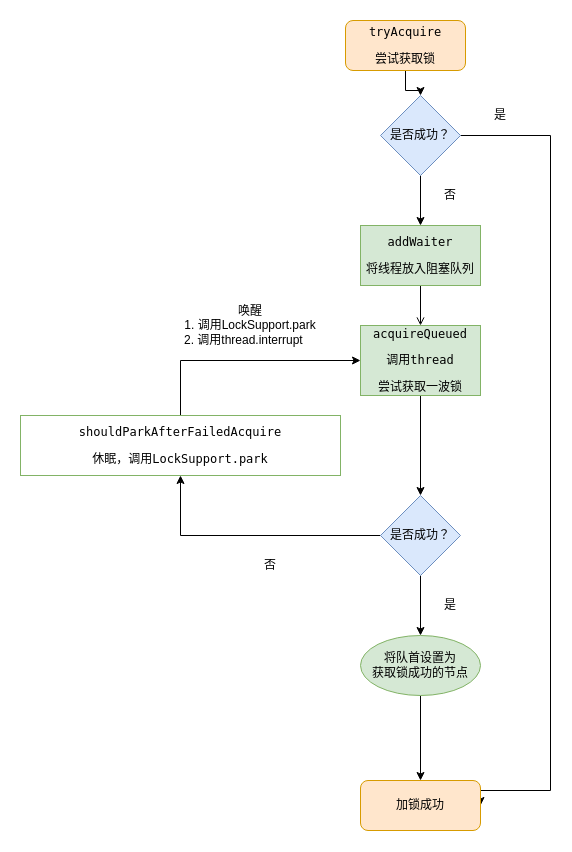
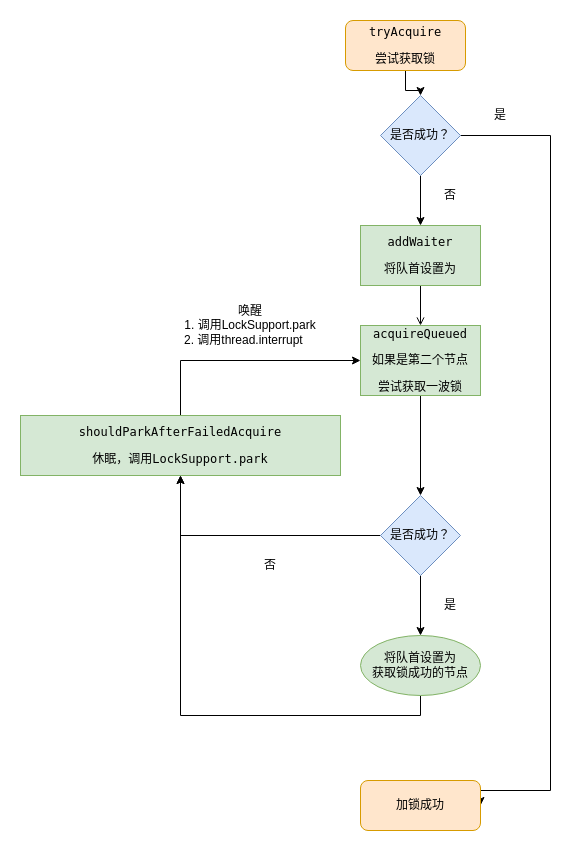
node "addWaiter将线程放入阻塞队列": label "addWaiter将线程放入阻塞队列" -> "addWaiter将队首设置为"
node "acquireQueued调用thread尝试获取一波锁": label "acquireQueued调用thread尝试获取一波锁" -> "acquireQueued如果是第二个节点尝试获取一波锁"
node "shouldParkAfterFailedAcquire休眠，调用LockSupport.park": fillcolor #ffffff -> #d5e8d4
edge "将队首设置为 获取锁成功的节点" -> "加锁成功": now "将队首设置为 获取锁成功的节点" -> "shouldParkAfterFailedAcquire休眠，调用LockSupport.park"
